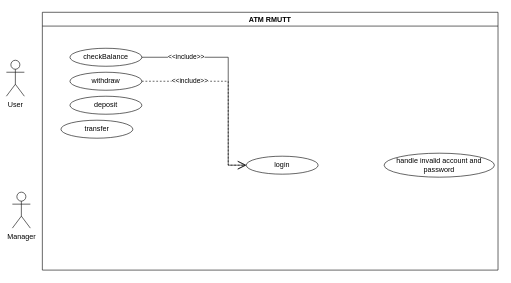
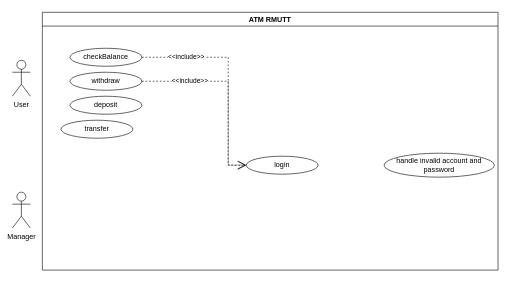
edge "checkBalance" -> "login": style solid -> dashed
node "User": moved (15, 78) -> (21, 78)
